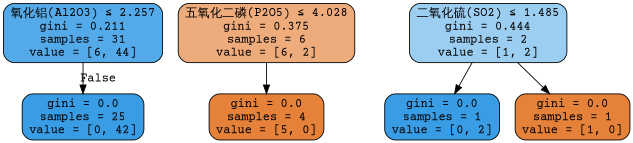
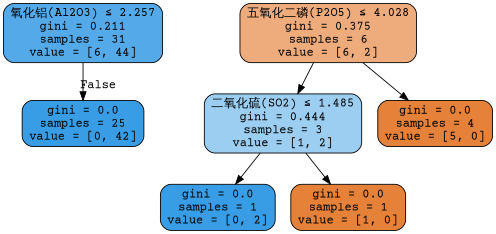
node "二氧化硫(SO2) ≤ 1.485": text "samples = 2" -> "samples = 3"
edge "五氧化二磷(P2O5) ≤ 4.028" -> "二氧化硫(SO2) ≤ 1.485": added
